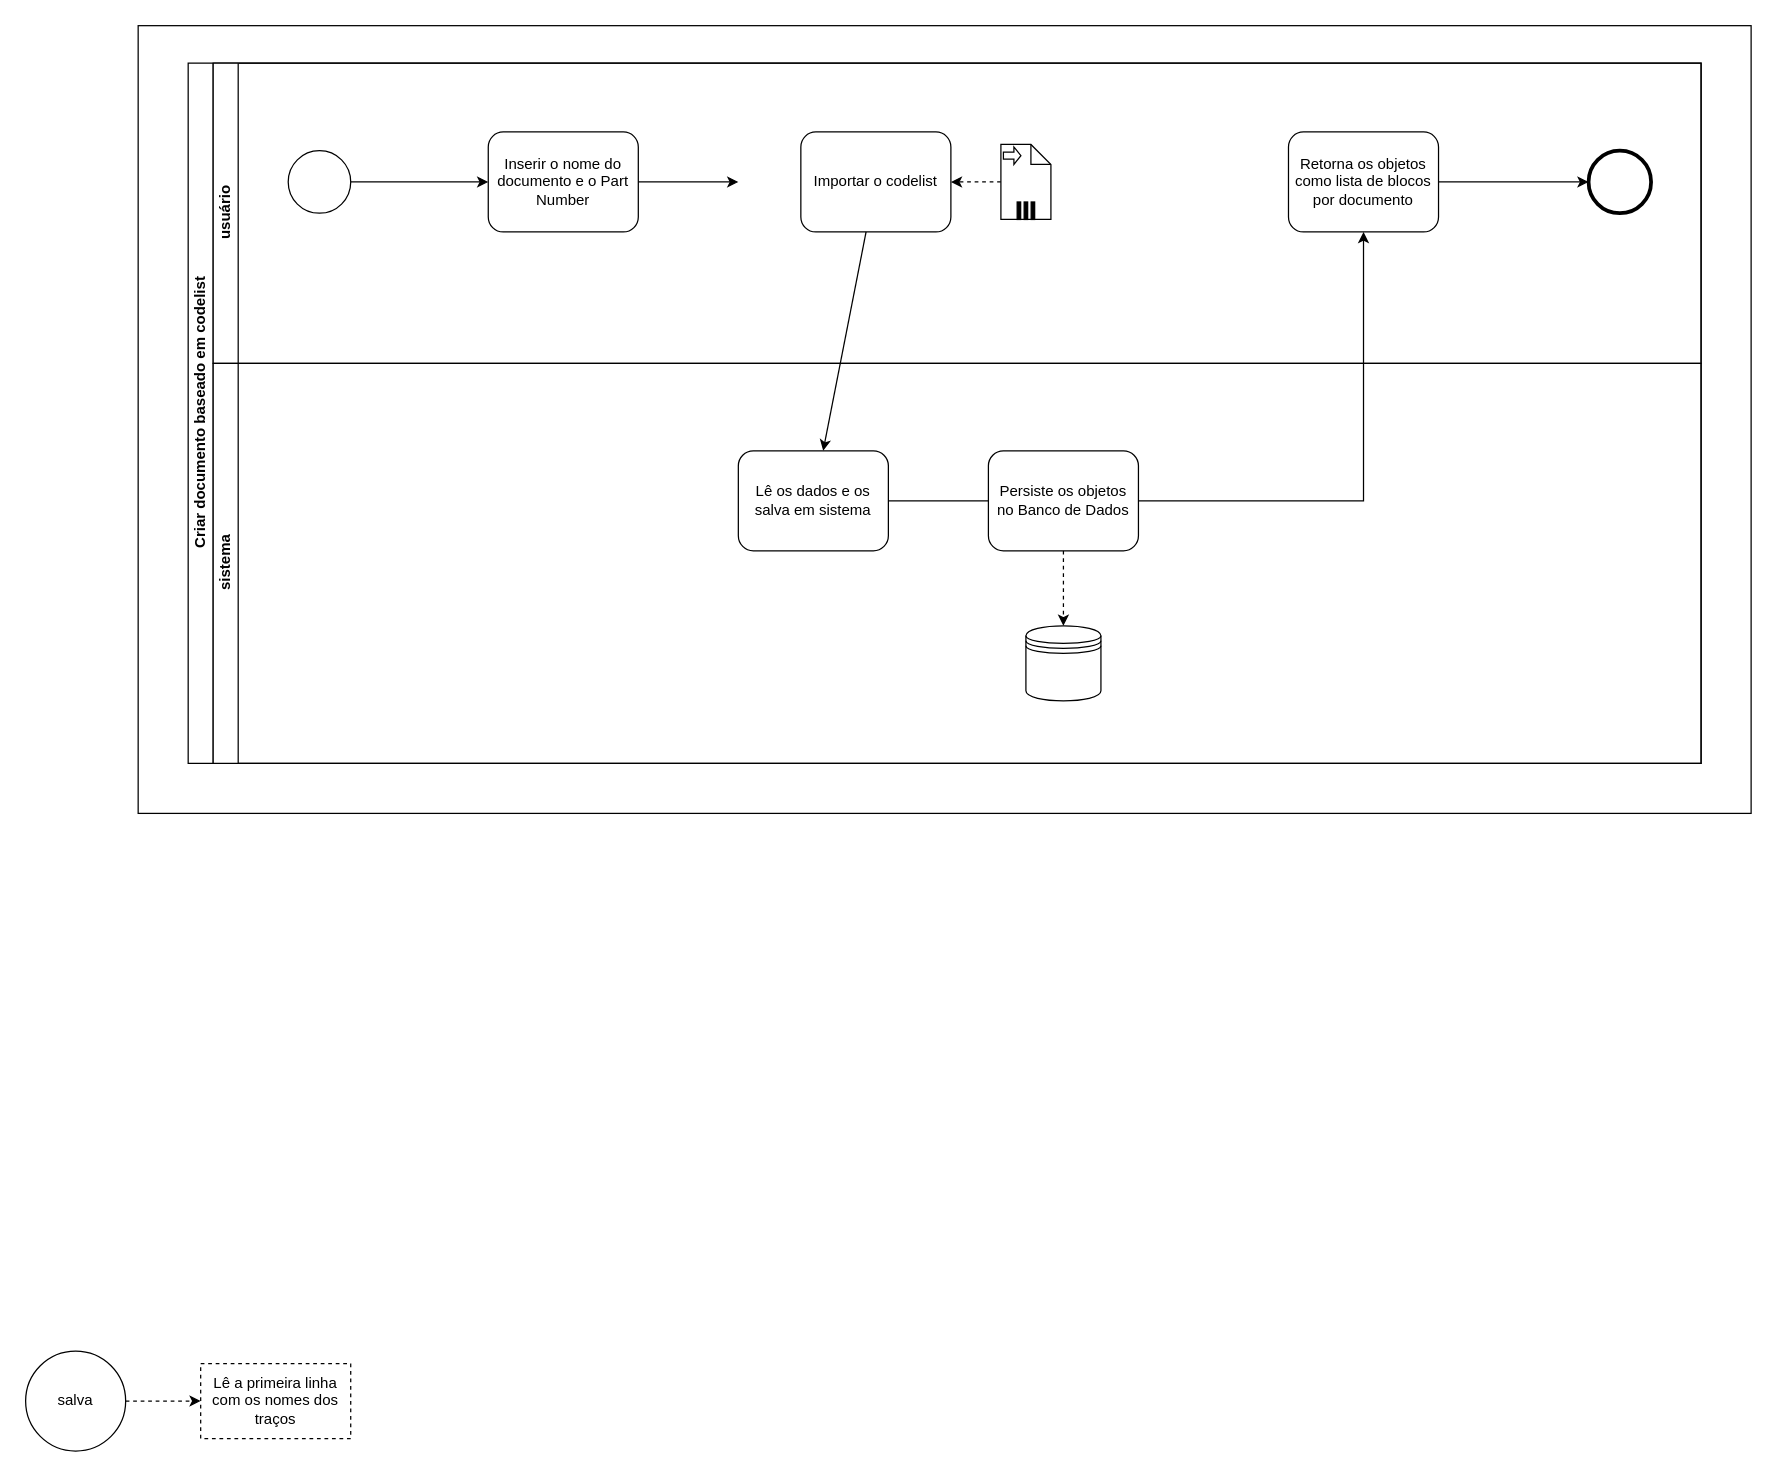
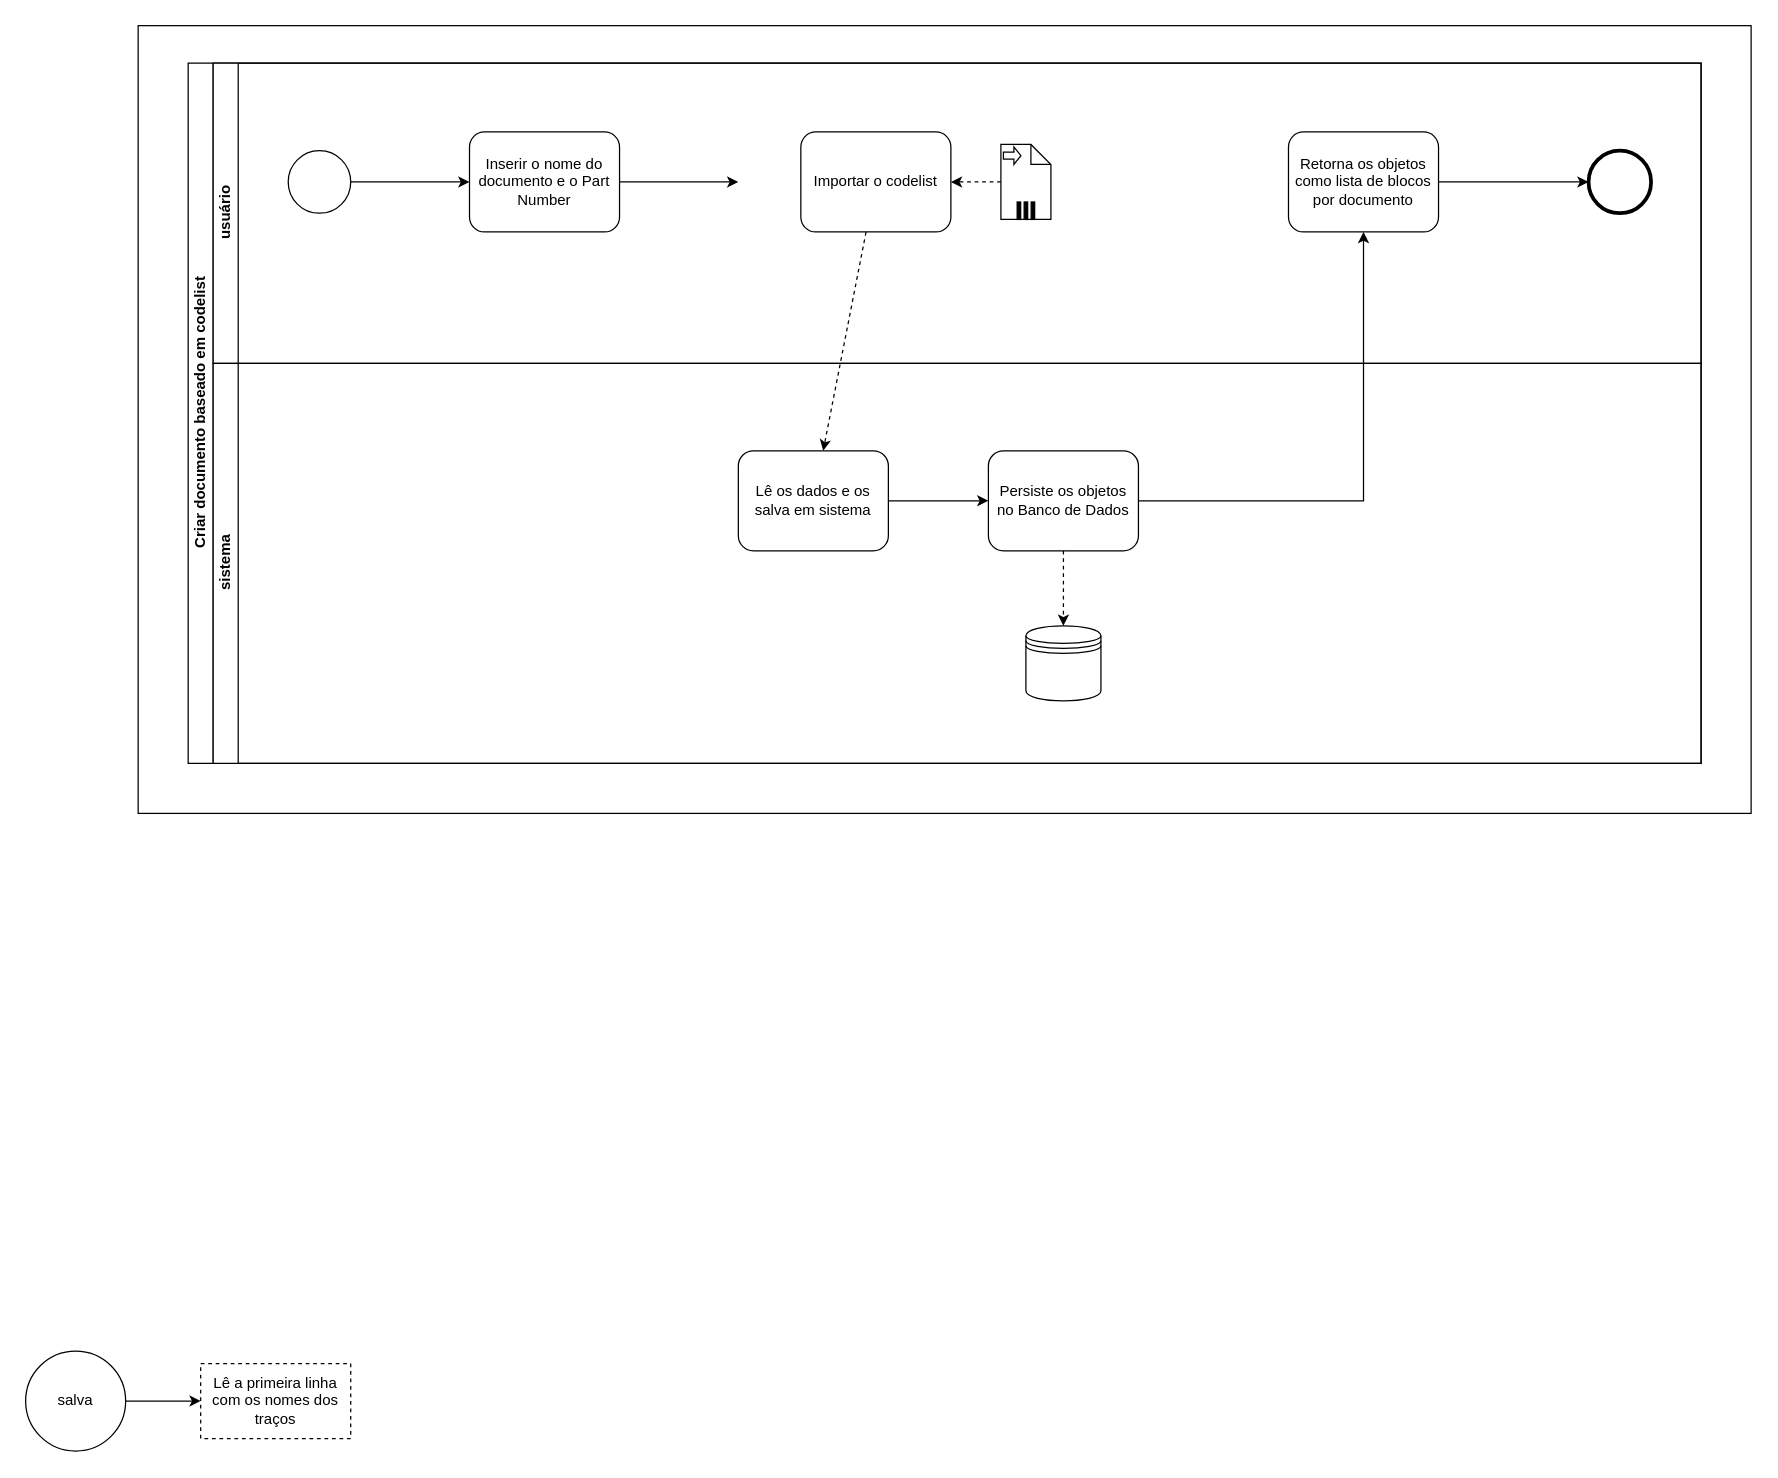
node "Inserir o nome do documento e o Part Number": moved (563, 182) -> (544, 182)
edge "Importar o codelist" -> "Lê os dados e os salva em sistema": style solid -> dashed
edge "Lê os dados e os salva em sistema" -- "Persiste os objetos no Banco de Dados": arrowhead none -> classic
edge "salva" -> "Lê a primeira linha com os nomes dos traços": style dashed -> solid
